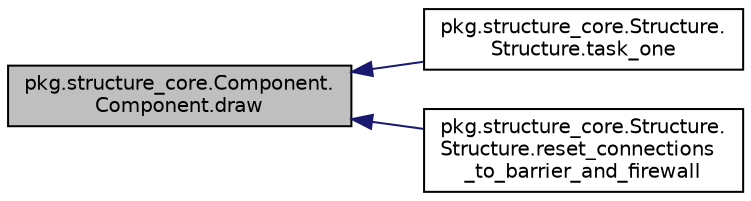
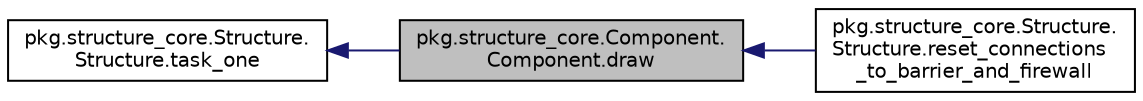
edge "pkg.structure_core.Structure. Structure.task_one" -> "pkg.structure_core.Component. Component.draw": reversed
